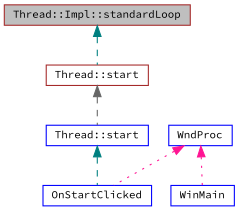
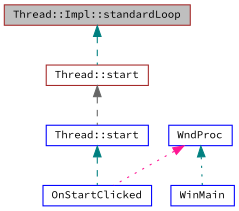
edge "WinMain" -> "WndProc": color deeppink -> teal
